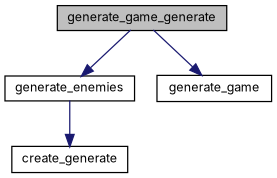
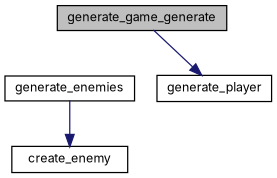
edge "generate_game_generate" -> "generate_enemies": removed
node "generate_game": label "generate_game" -> "generate_player"
node "create_generate": label "create_generate" -> "create_enemy"
